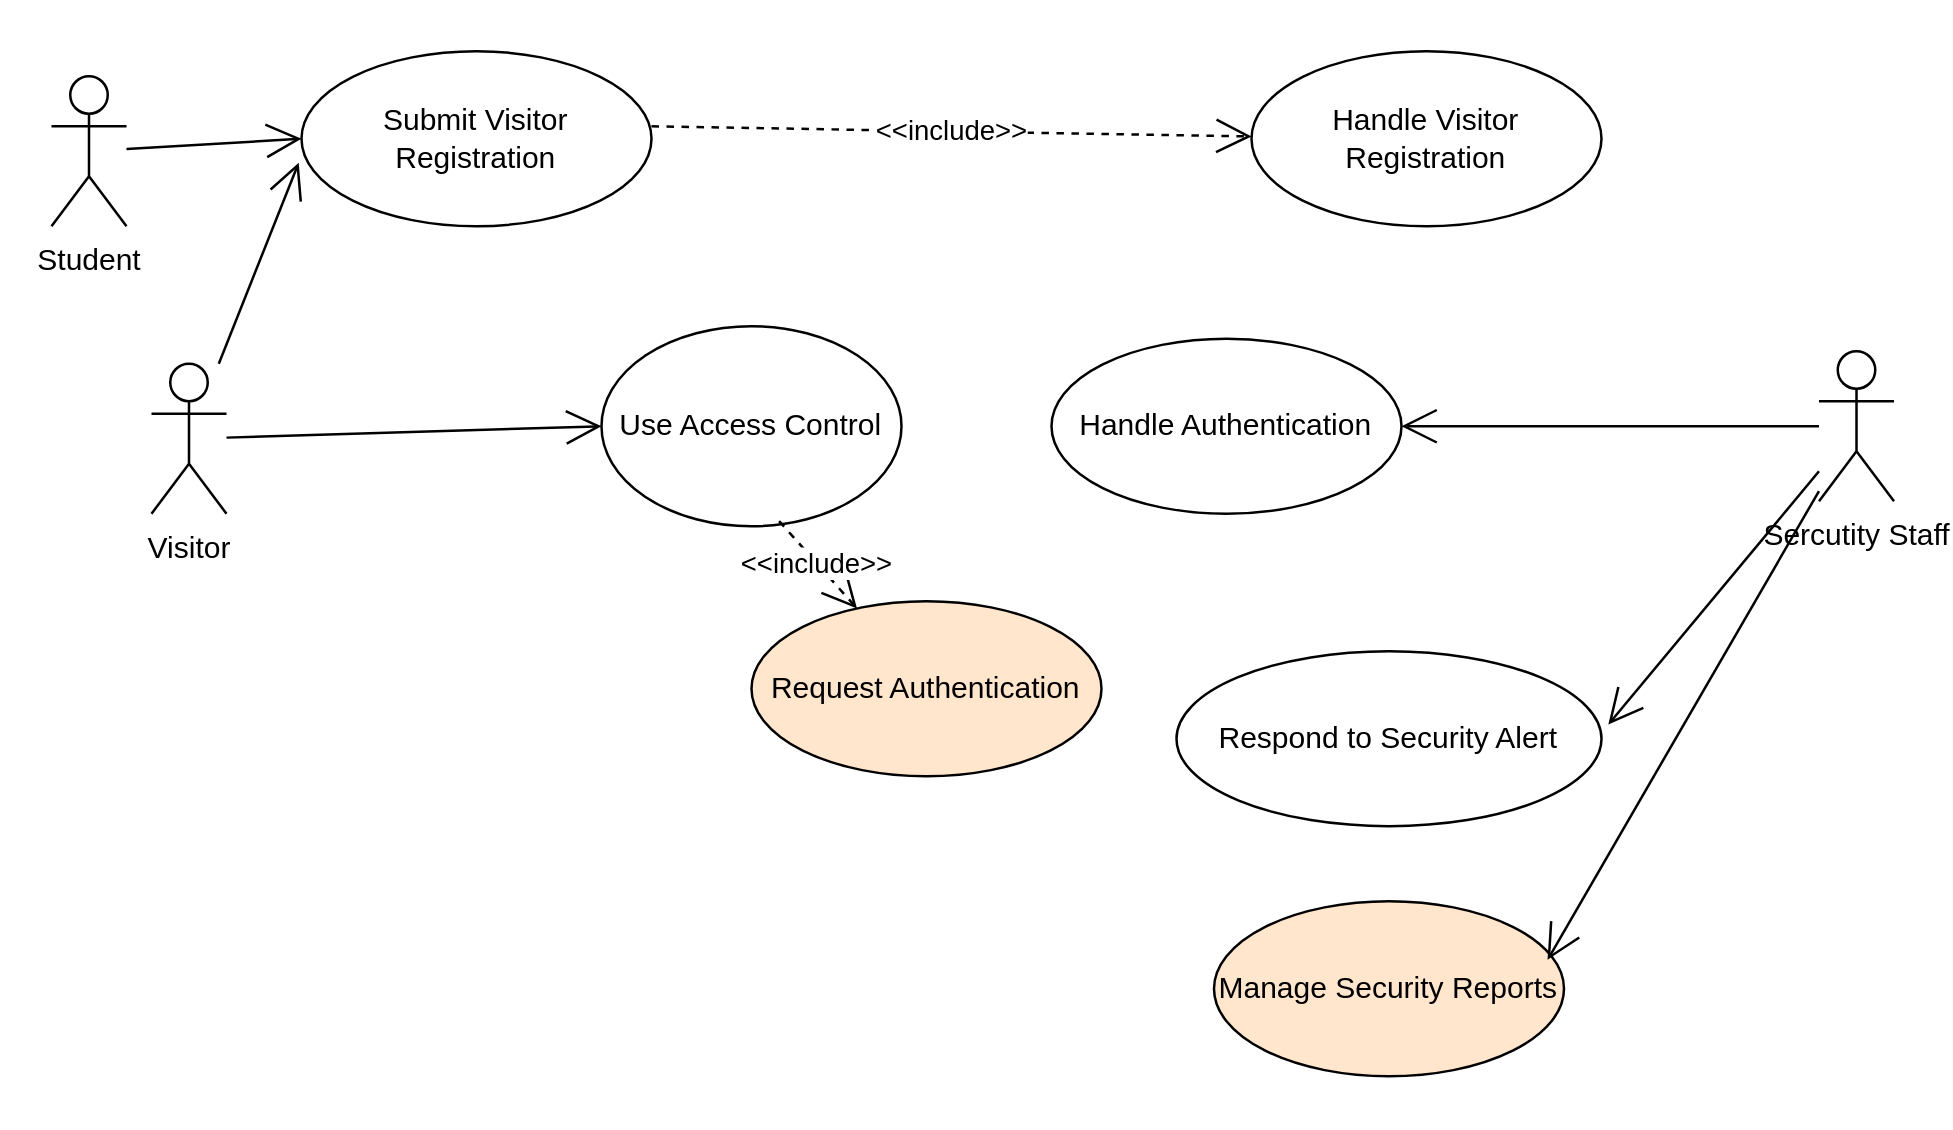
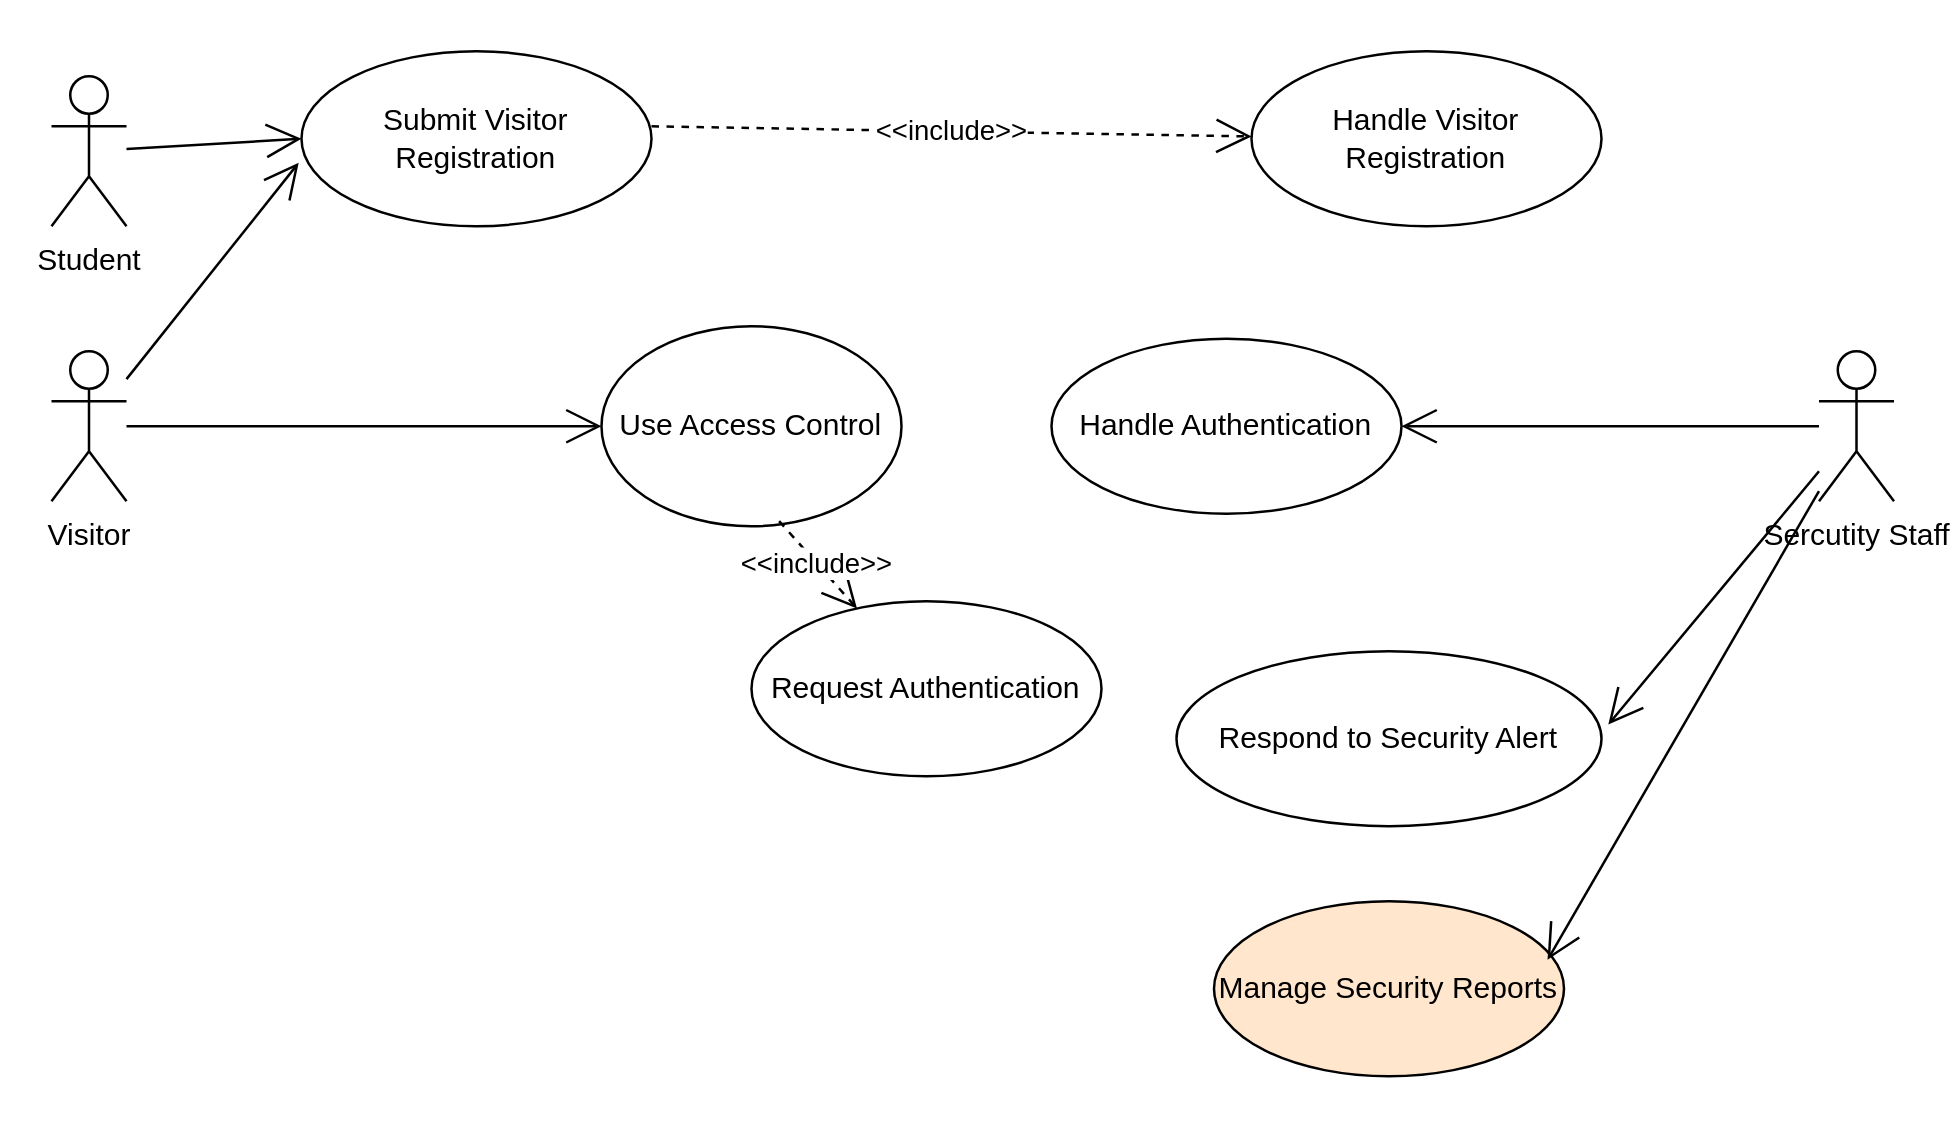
node "Visitor": moved (189, 439) -> (89, 426)
node "Request Authentication": fillcolor #ffe6cc -> #ffffff
